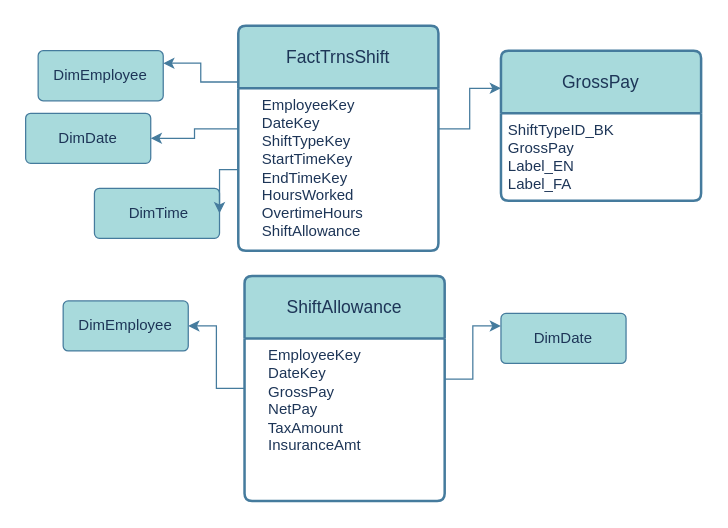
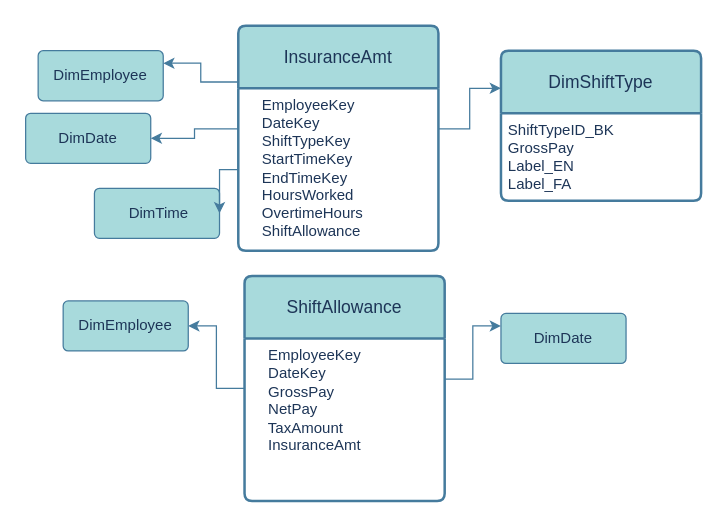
node "FactTrnsShift": label "FactTrnsShift" -> "InsuranceAmt"
node "GrossPay": label "GrossPay" -> "DimShiftType"
